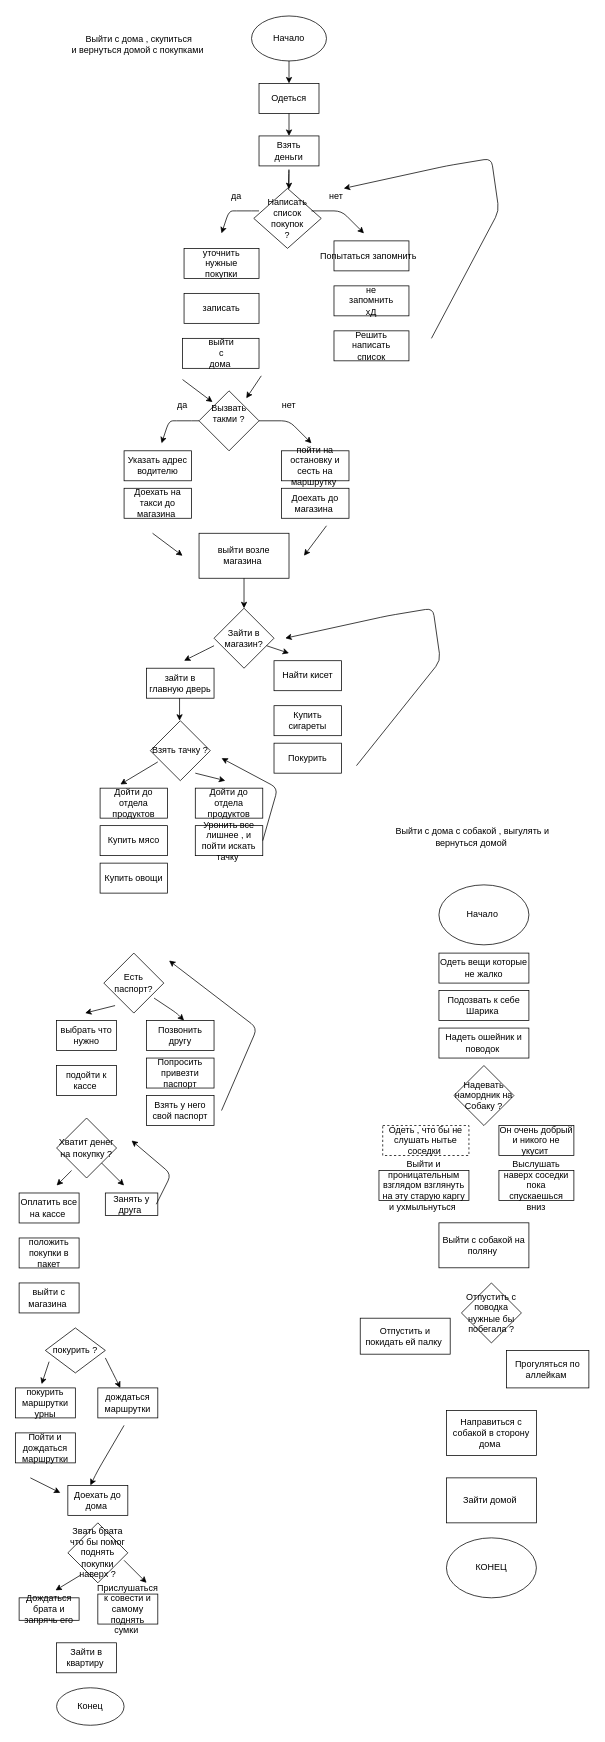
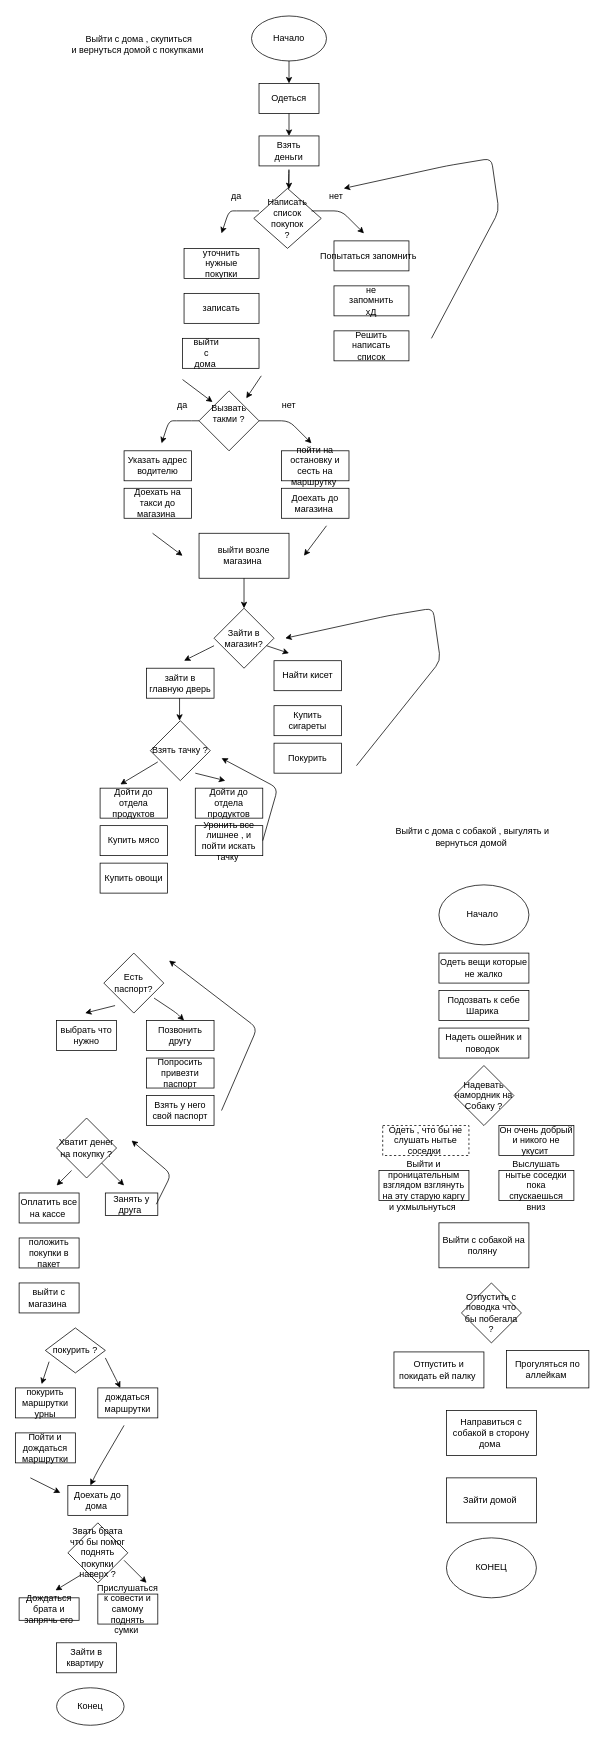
node "выйти с дома": moved (222, 353) -> (207, 353)
node "подойти к кассе": removed
node "Выслушать наверх соседки пока спускаешься вниз": label "Выслушать наверх соседки пока спускаешься вниз" -> "Выслушать нытье соседки пока спускаешься вниз"
node "Отпустить с поводка нужные бы побегала ?": label "Отпустить с поводка нужные бы побегала ?" -> "Отпустить с поводка что бы побегала ?"
node "Отпустить и покидать ей палку": moved (405, 1336) -> (439, 1370)
